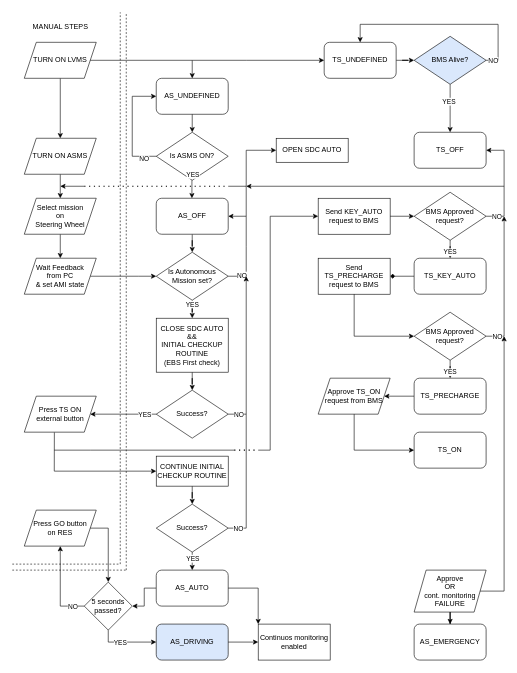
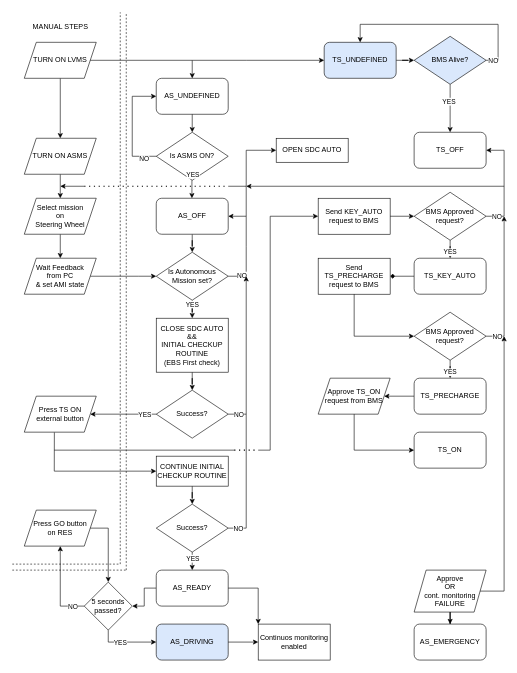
node "TS_UNDEFINED": fillcolor #ffffff -> #dae8fc
node "AS_AUTO": label "AS_AUTO" -> "AS_READY"
